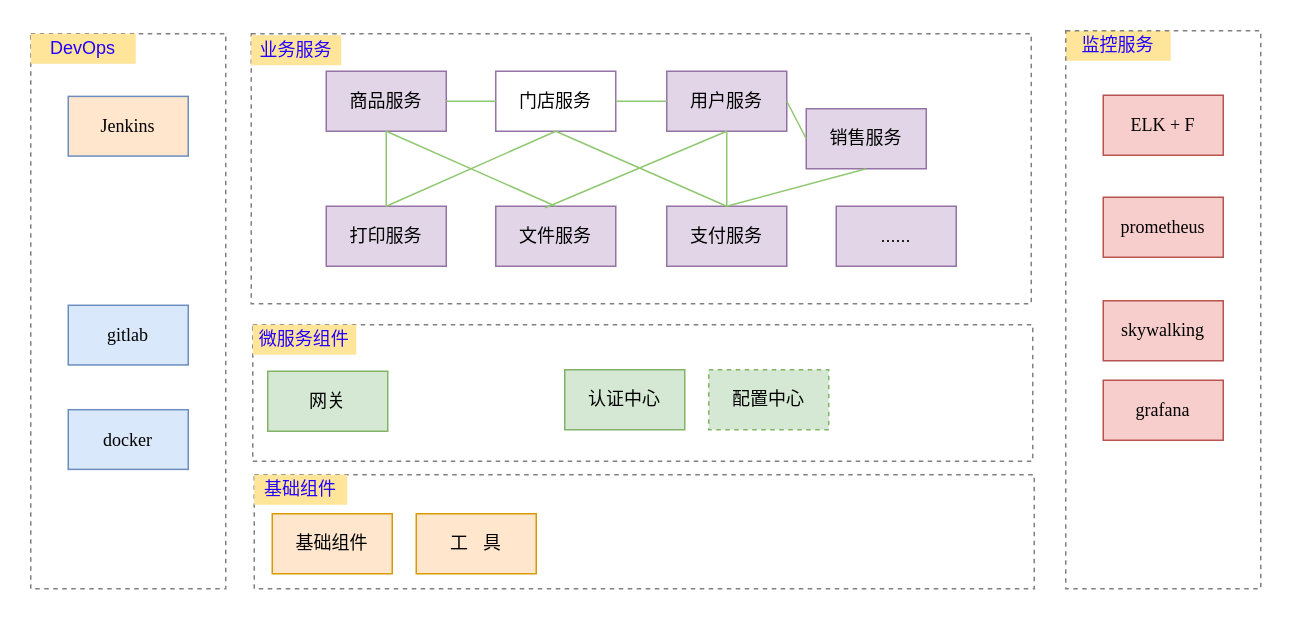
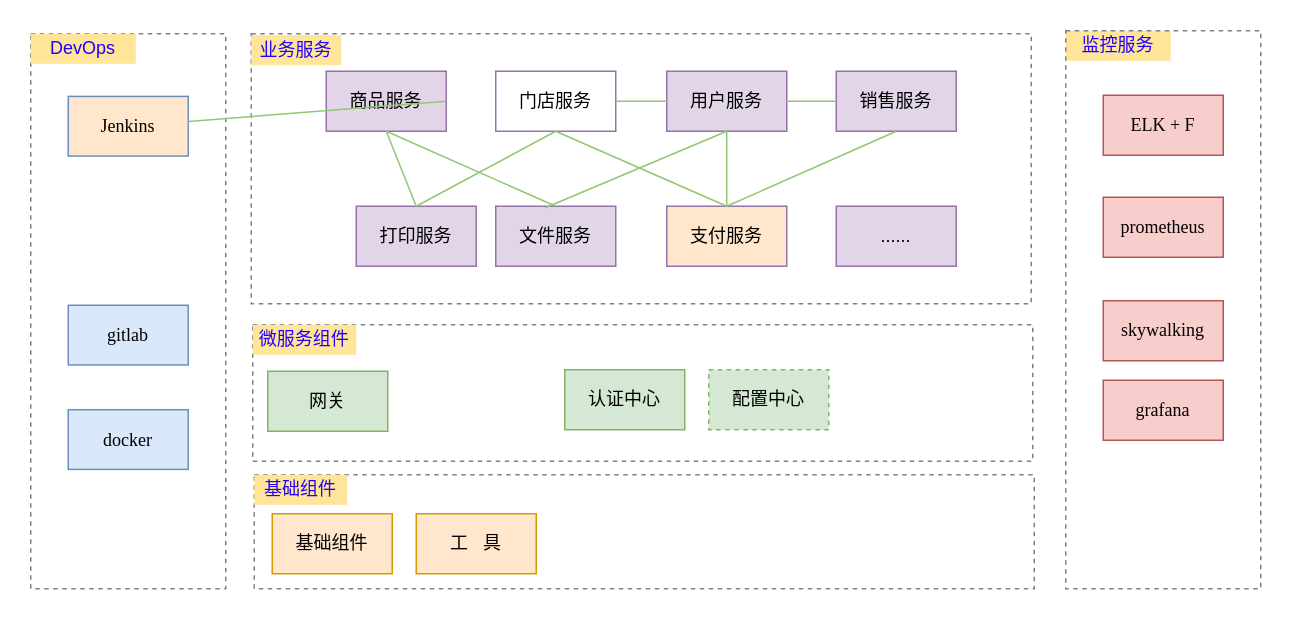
edge "商品服务" -- "门店服务": now "商品服务" -- "Jenkins"
node "销售服务": moved (866, 139) -> (896, 101)
node "打印服务": moved (386, 236) -> (416, 236)
node "支付服务": fillcolor #e1d5e7 -> #ffe6cc
